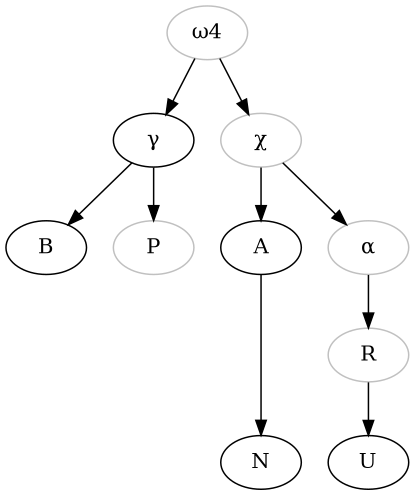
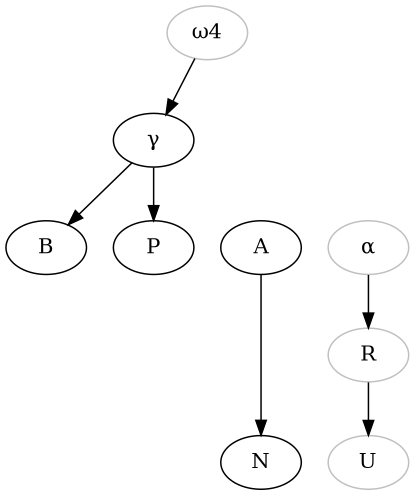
node "χ": removed
node "P": color grey -> black
node "U": color black -> grey
